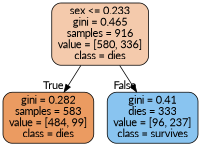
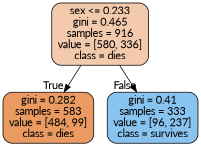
node "gini = 0.41 dies = 333 value = [96, 237] class = survives": label "gini = 0.41 dies = 333 value = [96, 237] class = survives" -> "gini = 0.41 samples = 333 value = [96, 237] class = survives"
